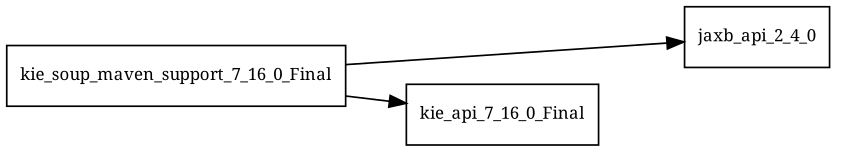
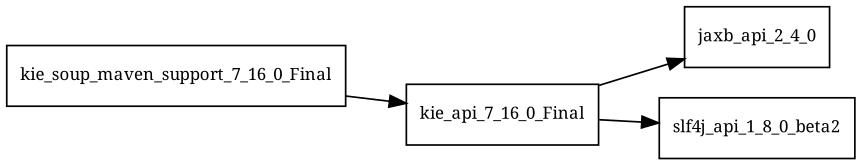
edge "kie_soup_maven_support_7_16_0_Final" -> "jaxb_api_2_4_0": now "kie_api_7_16_0_Final" -> "jaxb_api_2_4_0"
node "slf4j_api_1_8_0_beta2": added
